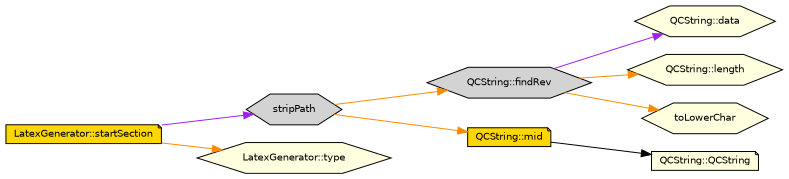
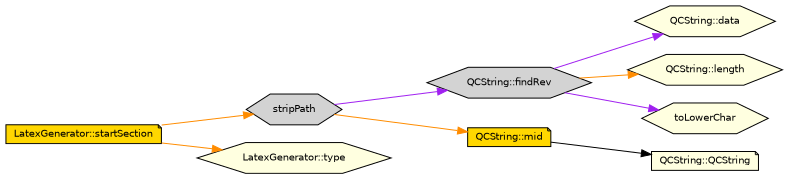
edge "stripPath" -> "QCString::findRev": color darkorange -> purple
edge "QCString::findRev" -> "toLowerChar": color darkorange -> purple
edge "LatexGenerator::startSection" -> "stripPath": color purple -> darkorange
